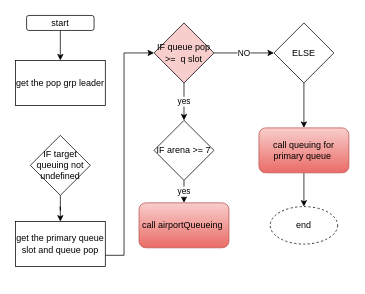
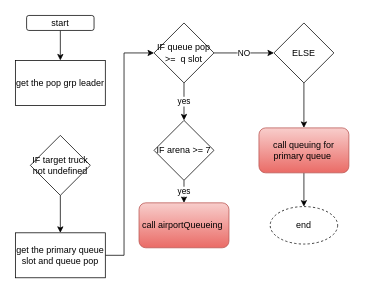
node "IF queue pop >= q slot": fillcolor #f8cecc -> #ffffff
node "IF target queuing not undefined": label "IF target queuing not undefined" -> "IF target truck not undefined"
node "get the primary queue slot and queue pop": moved (60, 244) -> (60, 255)
